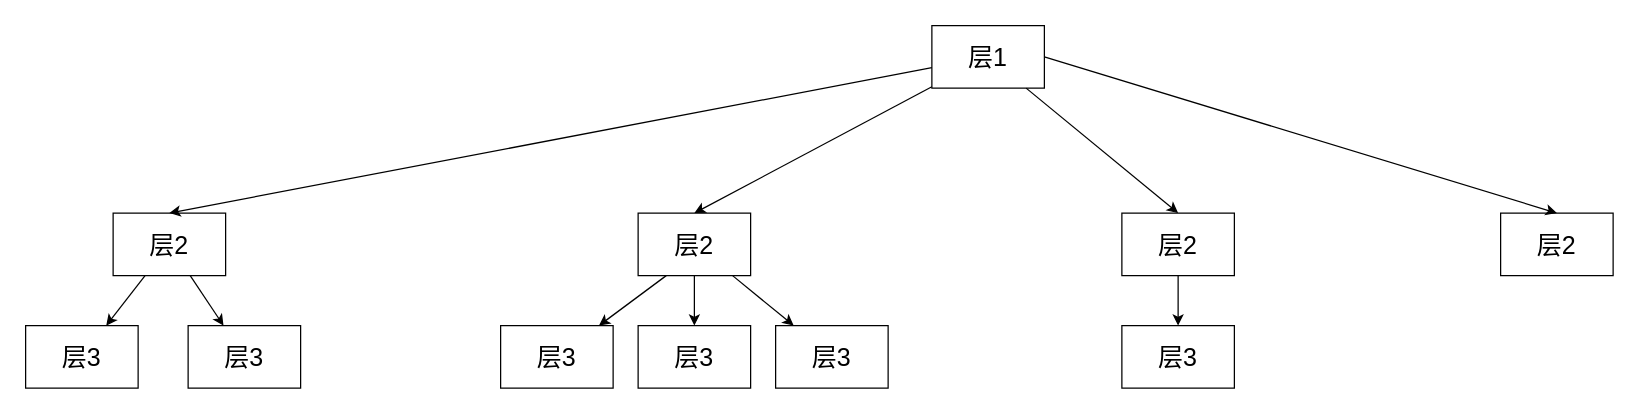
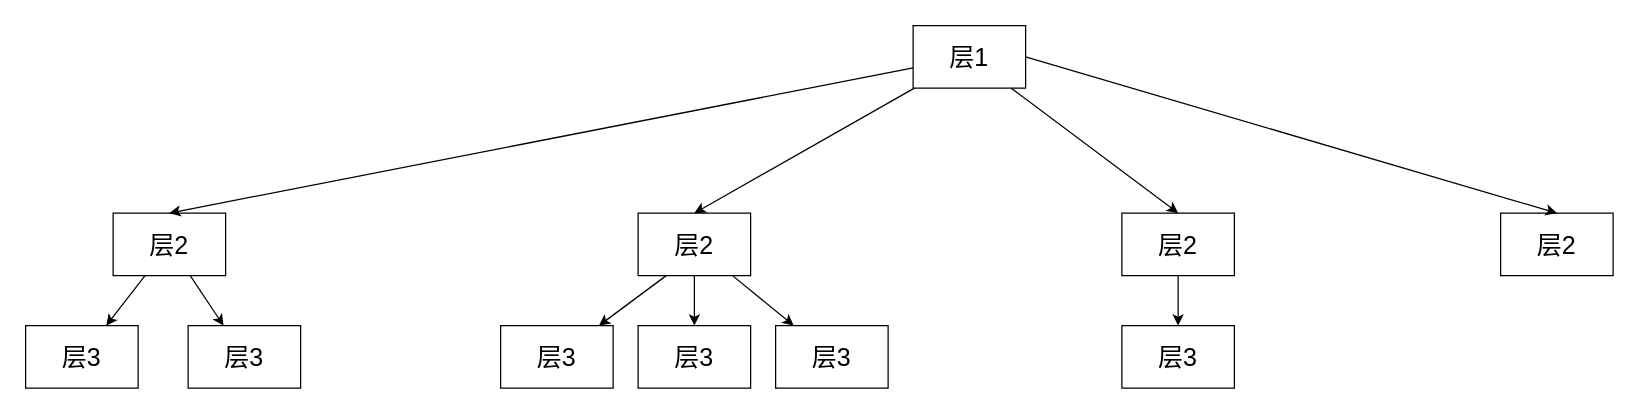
node "层1": moved (988, 57) -> (969, 57)
